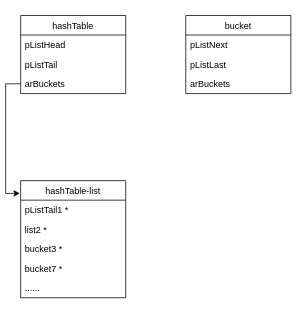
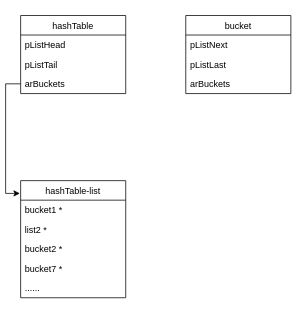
node "pListTail1 *": label "pListTail1 *" -> "bucket1 *"
node "bucket3 *": label "bucket3 *" -> "bucket2 *"
